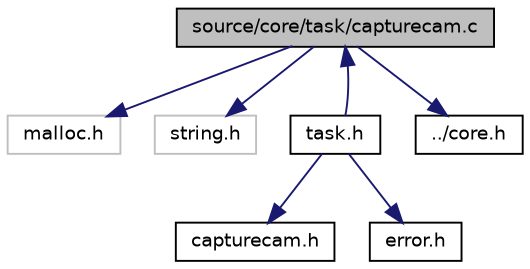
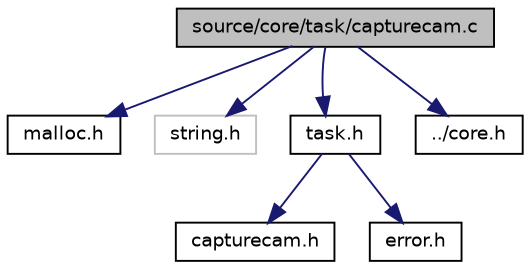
edge "task.h" -> "source/core/task/capturecam.c": reversed
node "malloc.h": color grey75 -> black
